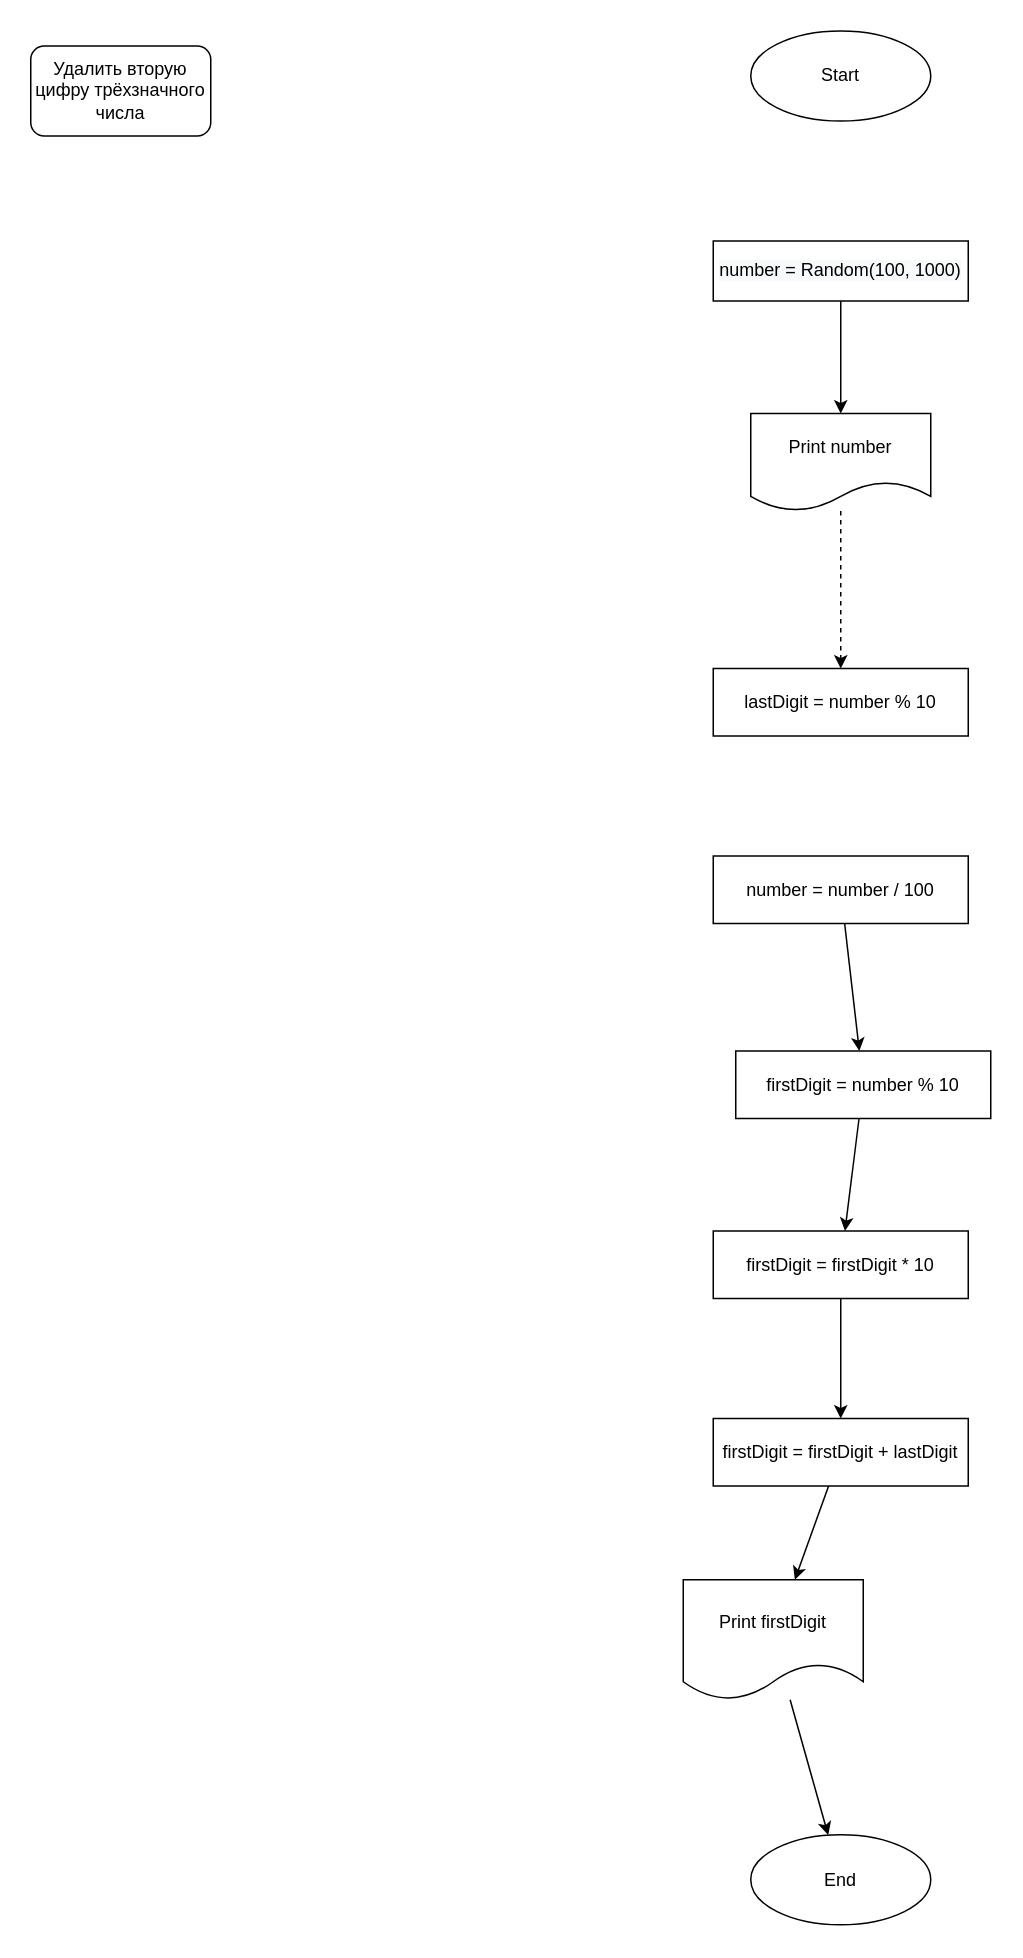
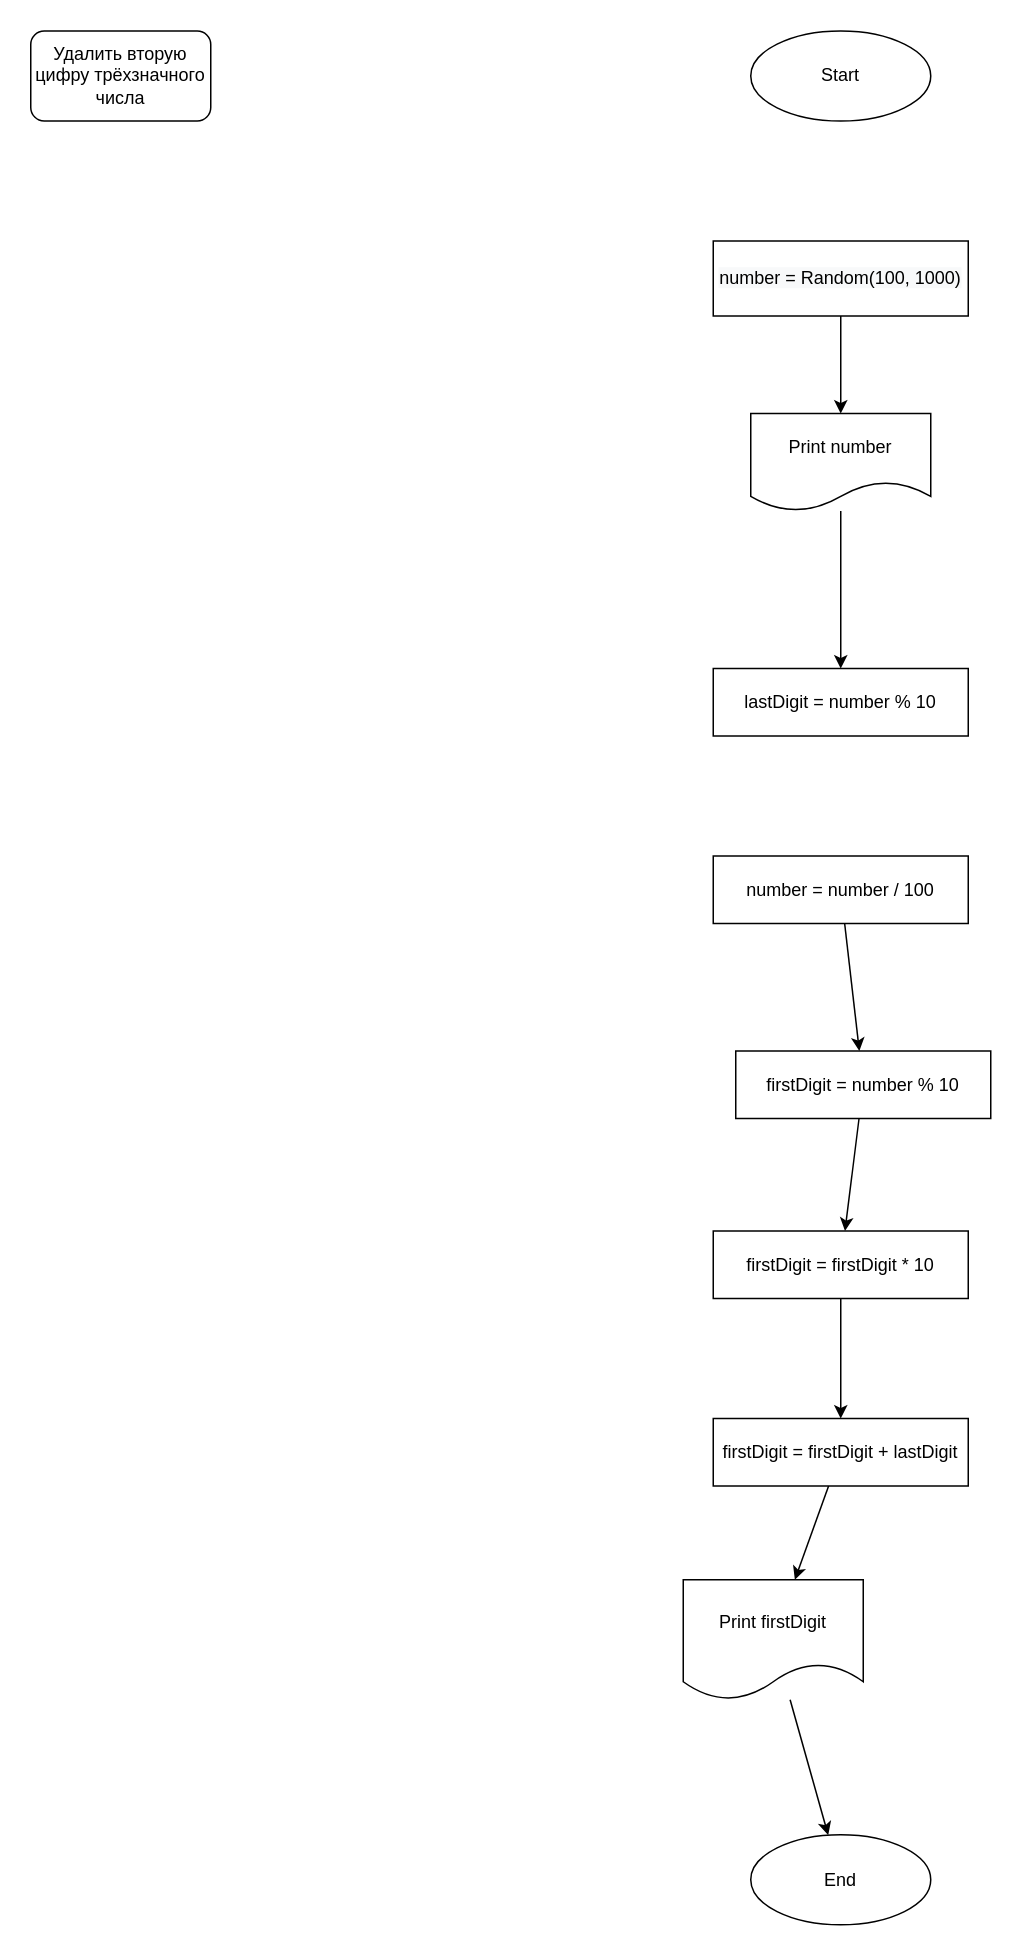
node "Удалить вторую цифру трёхзначного числа": moved (121, 91) -> (121, 76)
node "number = Random(100, 1000)": size 255x60 -> 255x75
edge "Print number" -> "lastDigit = number % 10": style dashed -> solid
